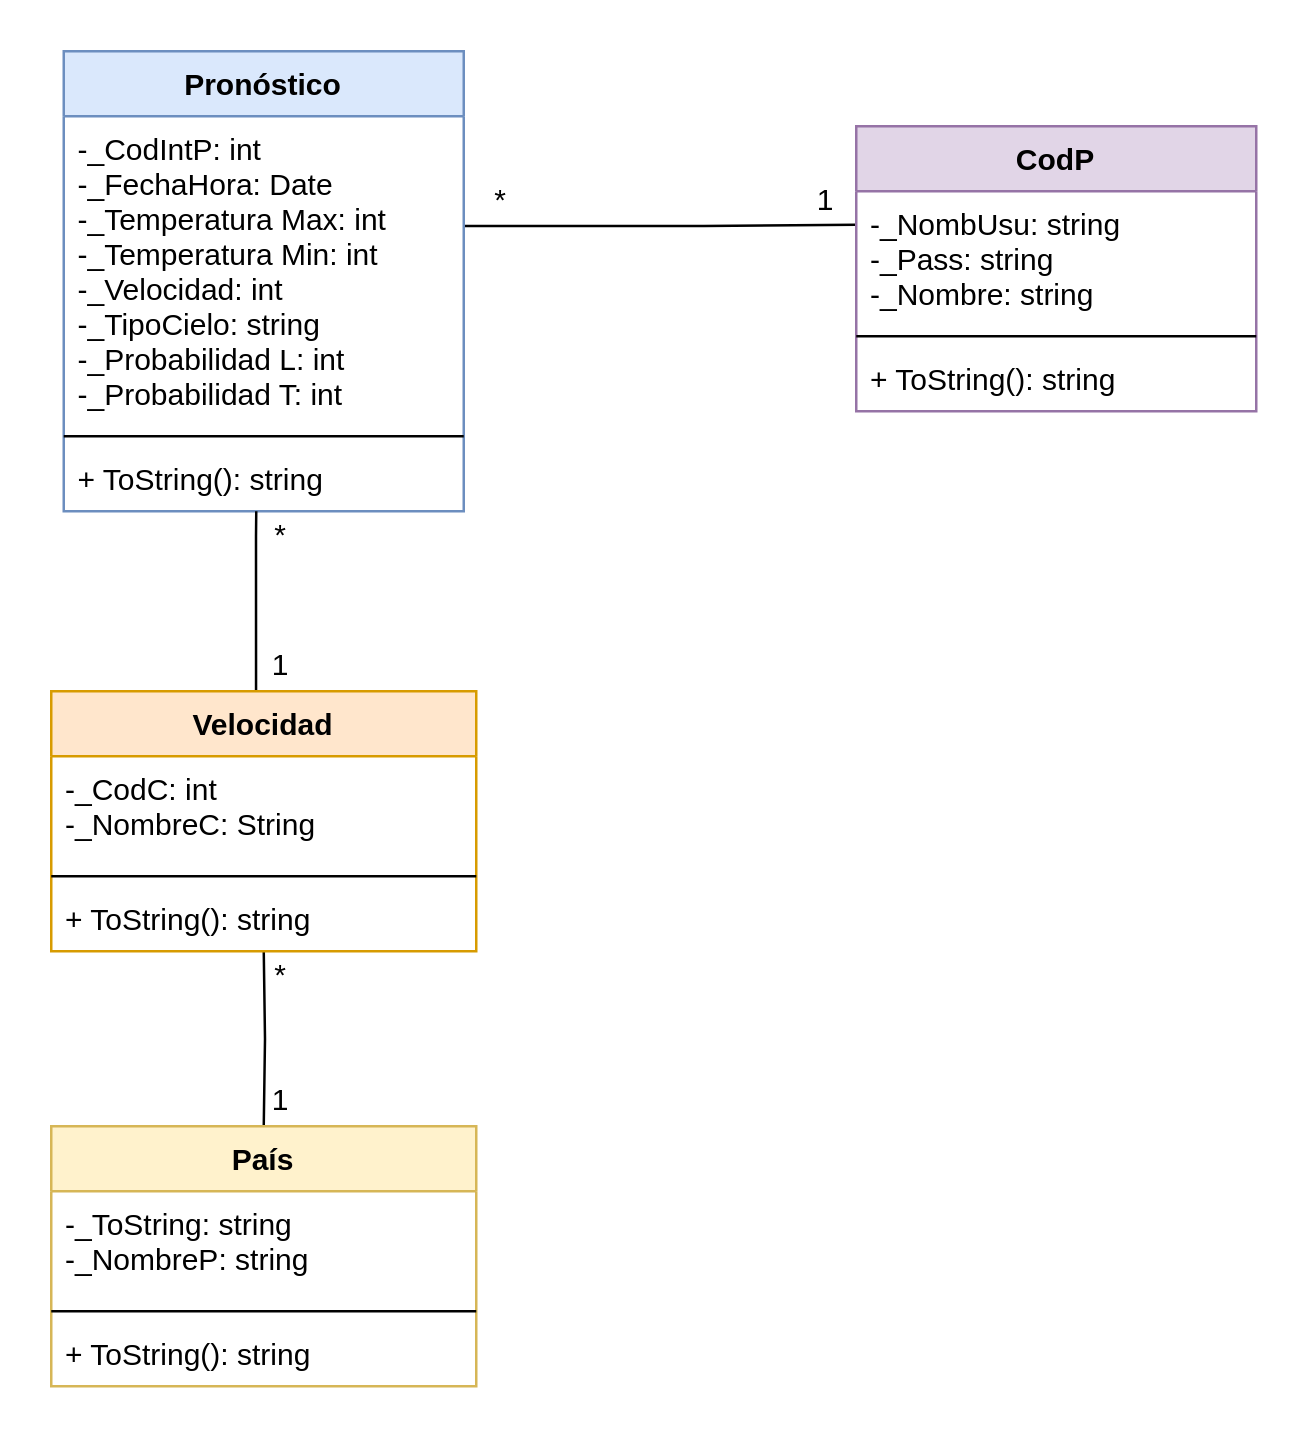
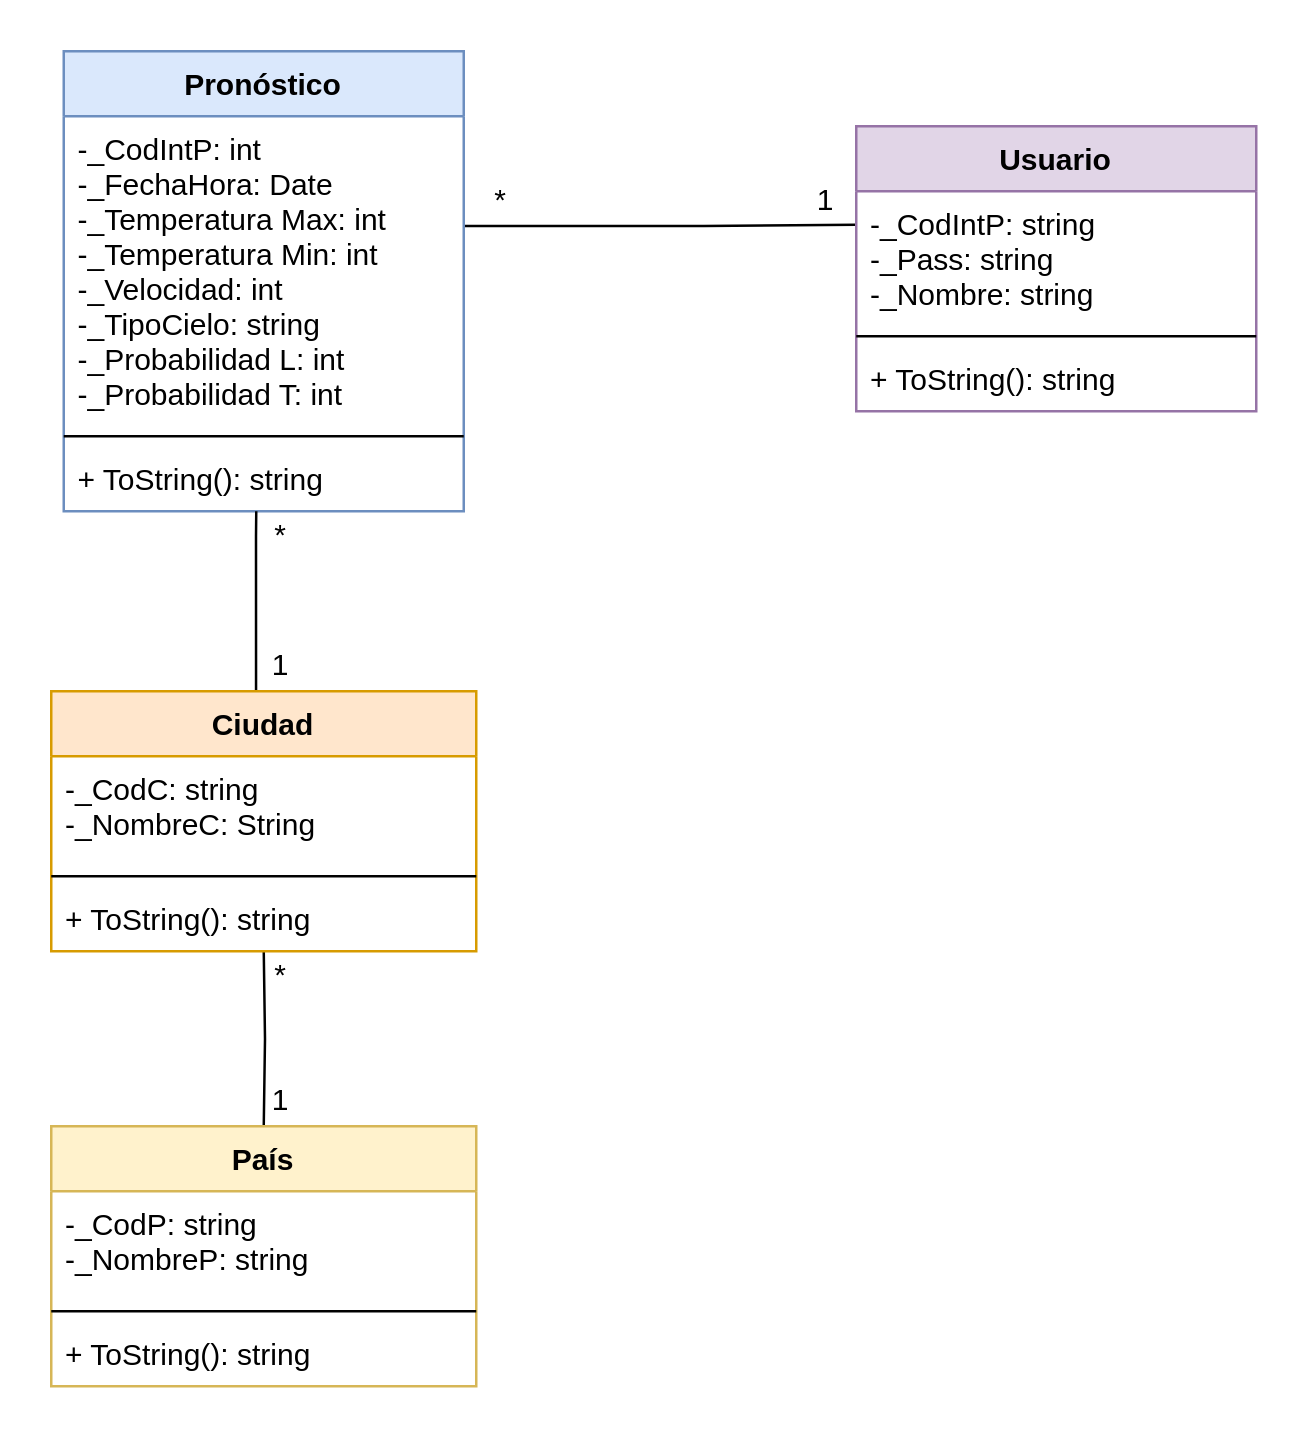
node "CodP": label "CodP" -> "Usuario"
node "-_NombUsu: string -_Pass: string -_Nombre: string": label "-_NombUsu: string -_Pass: string -_Nombre: string" -> "-_CodIntP: string -_Pass: string -_Nombre: string"
node "Velocidad": label "Velocidad" -> "Ciudad"
node "-_CodC: int -_NombreC: String": label "-_CodC: int -_NombreC: String" -> "-_CodC: string -_NombreC: String"
node "-_ToString: string -_NombreP: string": label "-_ToString: string -_NombreP: string" -> "-_CodP: string -_NombreP: string"
